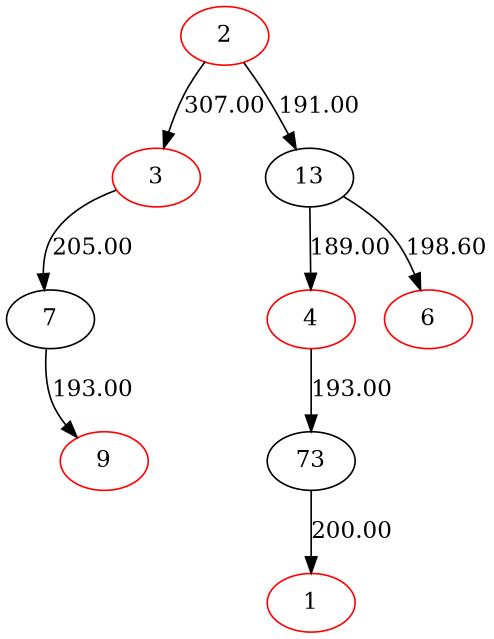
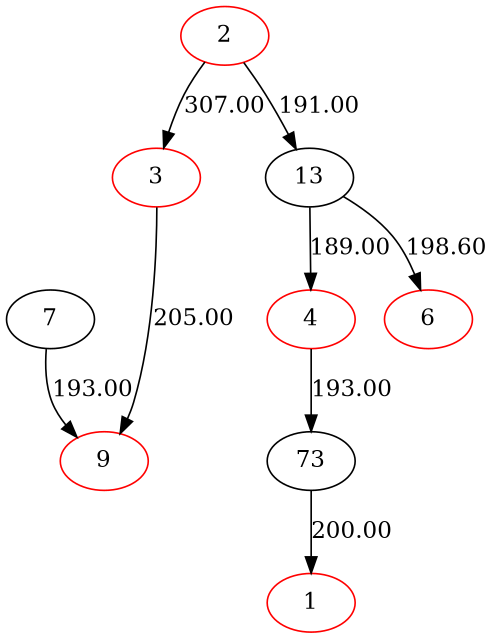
edge "3" -> "7": now "3" -> "9"
